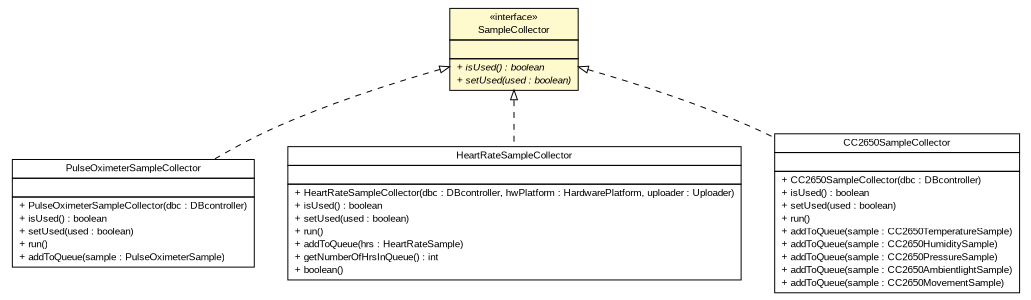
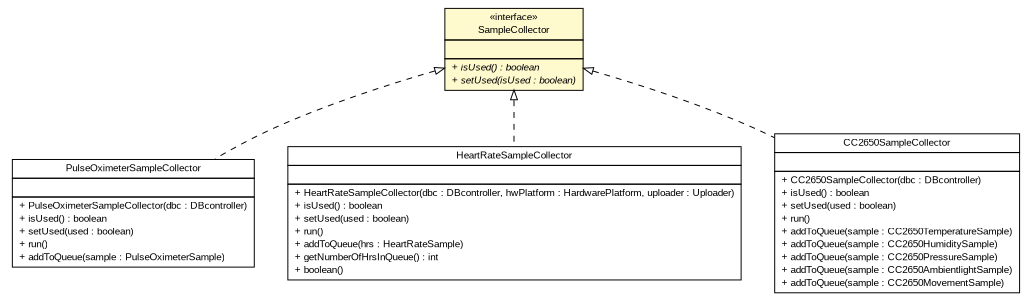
node "SampleCollector": text "+ setUsed(used : boolean)" -> "+ setUsed(isUsed : boolean)"
